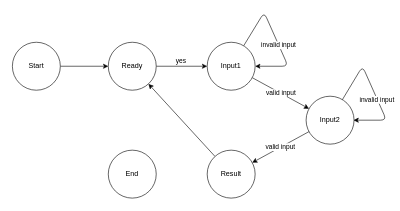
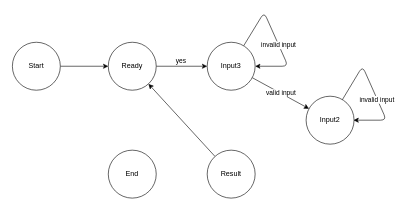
node "Input1": label "Input1" -> "Input3"
edge "Input2" -> "Result": removed, label "valid input"
